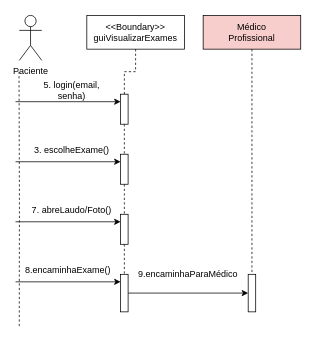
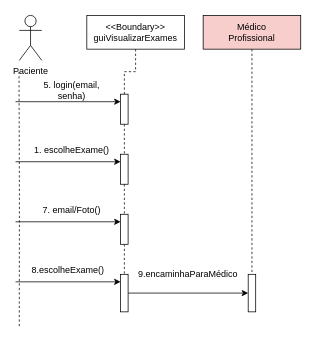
node "3. escolheExame()": label "3. escolheExame()" -> "1. escolheExame()"
node "7. abreLaudo/Foto()": label "7. abreLaudo/Foto()" -> "7. email/Foto()"
node "8.encaminhaExame()": label "8.encaminhaExame()" -> "8.escolheExame()"
